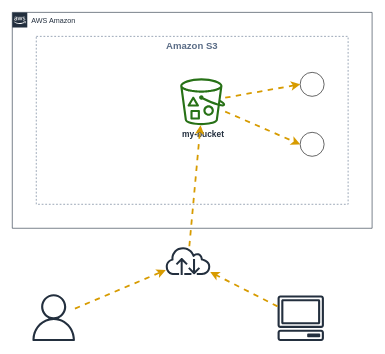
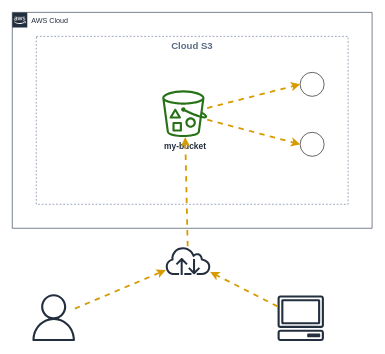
node "AWS Amazon": label "AWS Amazon" -> "AWS Cloud"
node "Amazon S3": label "Amazon S3" -> "Cloud S3"
node "my-bucket": moved (203, 102) -> (185, 114)
